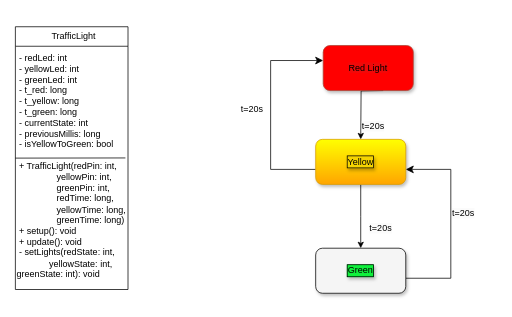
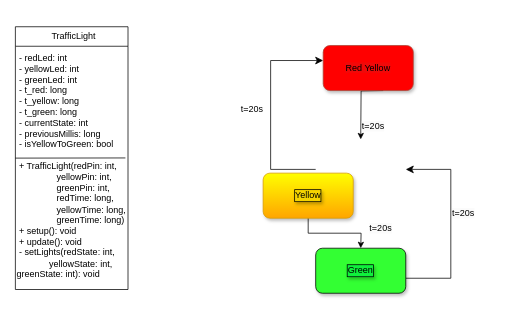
node "Red Light": label "Red Light" -> "Red Yellow"
node "Yellow": moved (360, 162) -> (308, 195)
node "Green": fillcolor #f5f5f5 -> #33ff33
